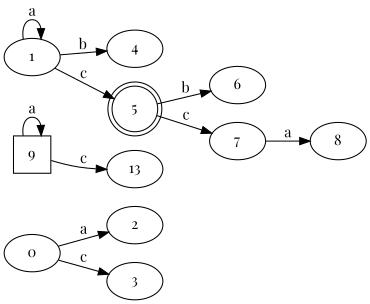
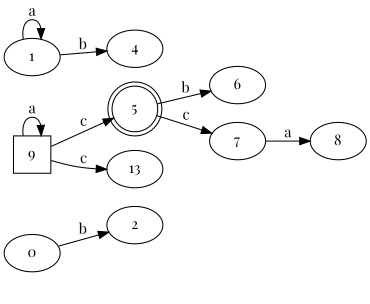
edge "1" -> "5": now "9" -> "5"
edge "0" -> "2": label "a" -> "b"
node "3": removed
